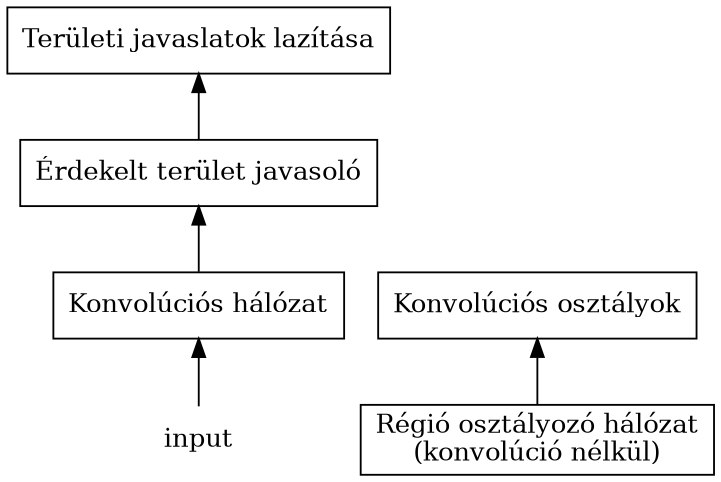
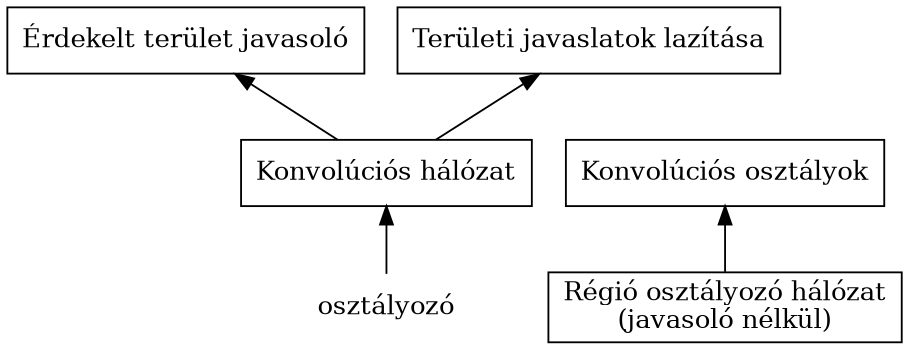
edge "Érdekelt terület javasoló" -> "Területi javaslatok lazítása": now "Konvolúciós hálózat" -> "Területi javaslatok lazítása"
node "input": label "input" -> "osztályozó"
node "Régió osztályozó hálózat (konvolúció nélkül)": label "Régió osztályozó hálózat (konvolúció nélkül)" -> "Régió osztályozó hálózat (javasoló nélkül)"
